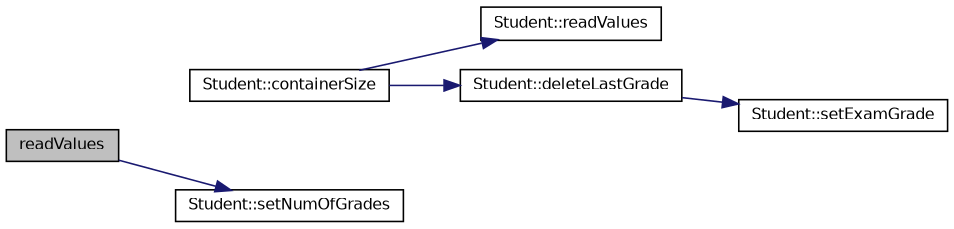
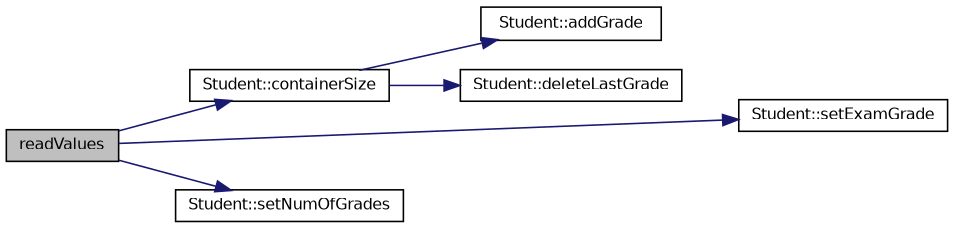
node "Student::readValues": label "Student::readValues" -> "Student::addGrade"
edge "Student::deleteLastGrade" -> "Student::setExamGrade": now "readValues" -> "Student::setExamGrade"
edge "readValues" -> "Student::containerSize": added
